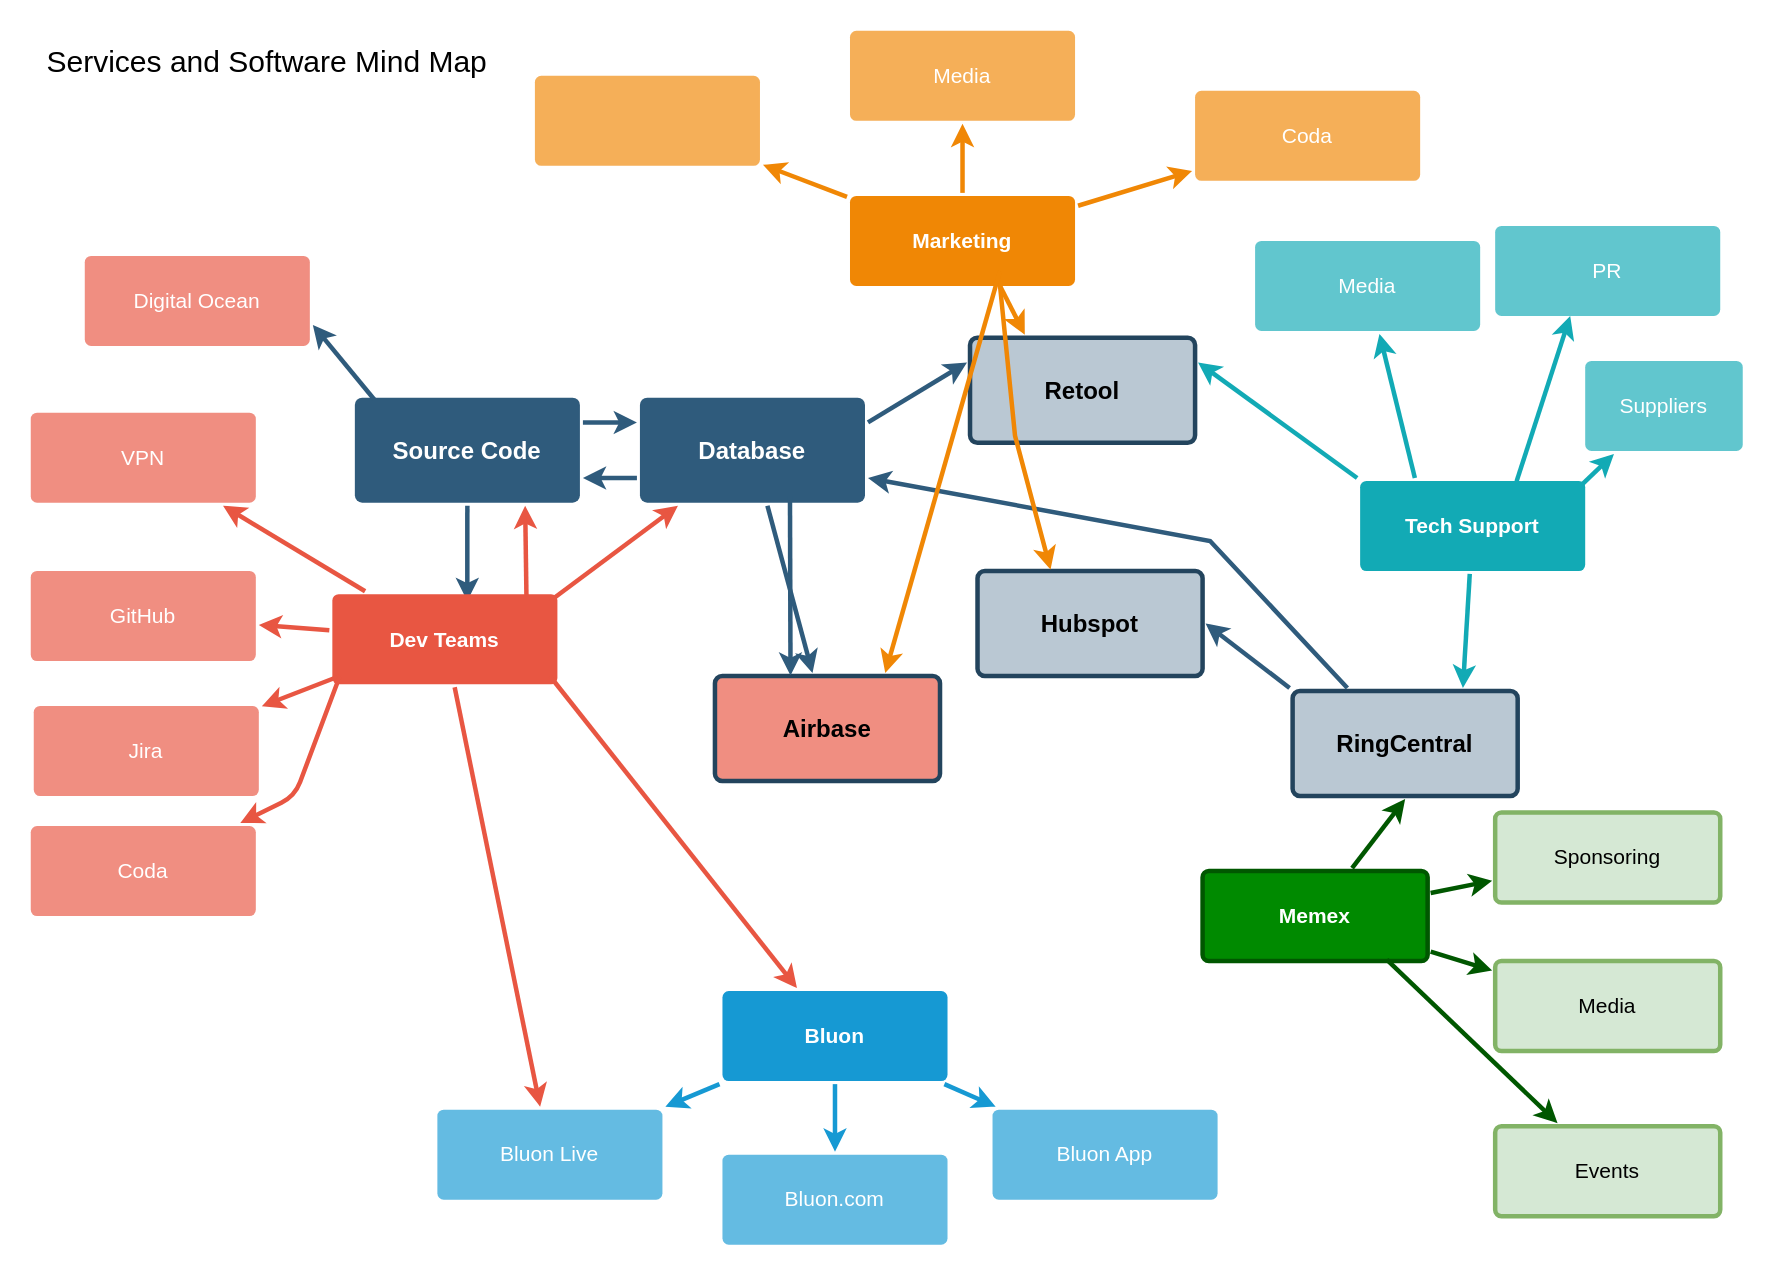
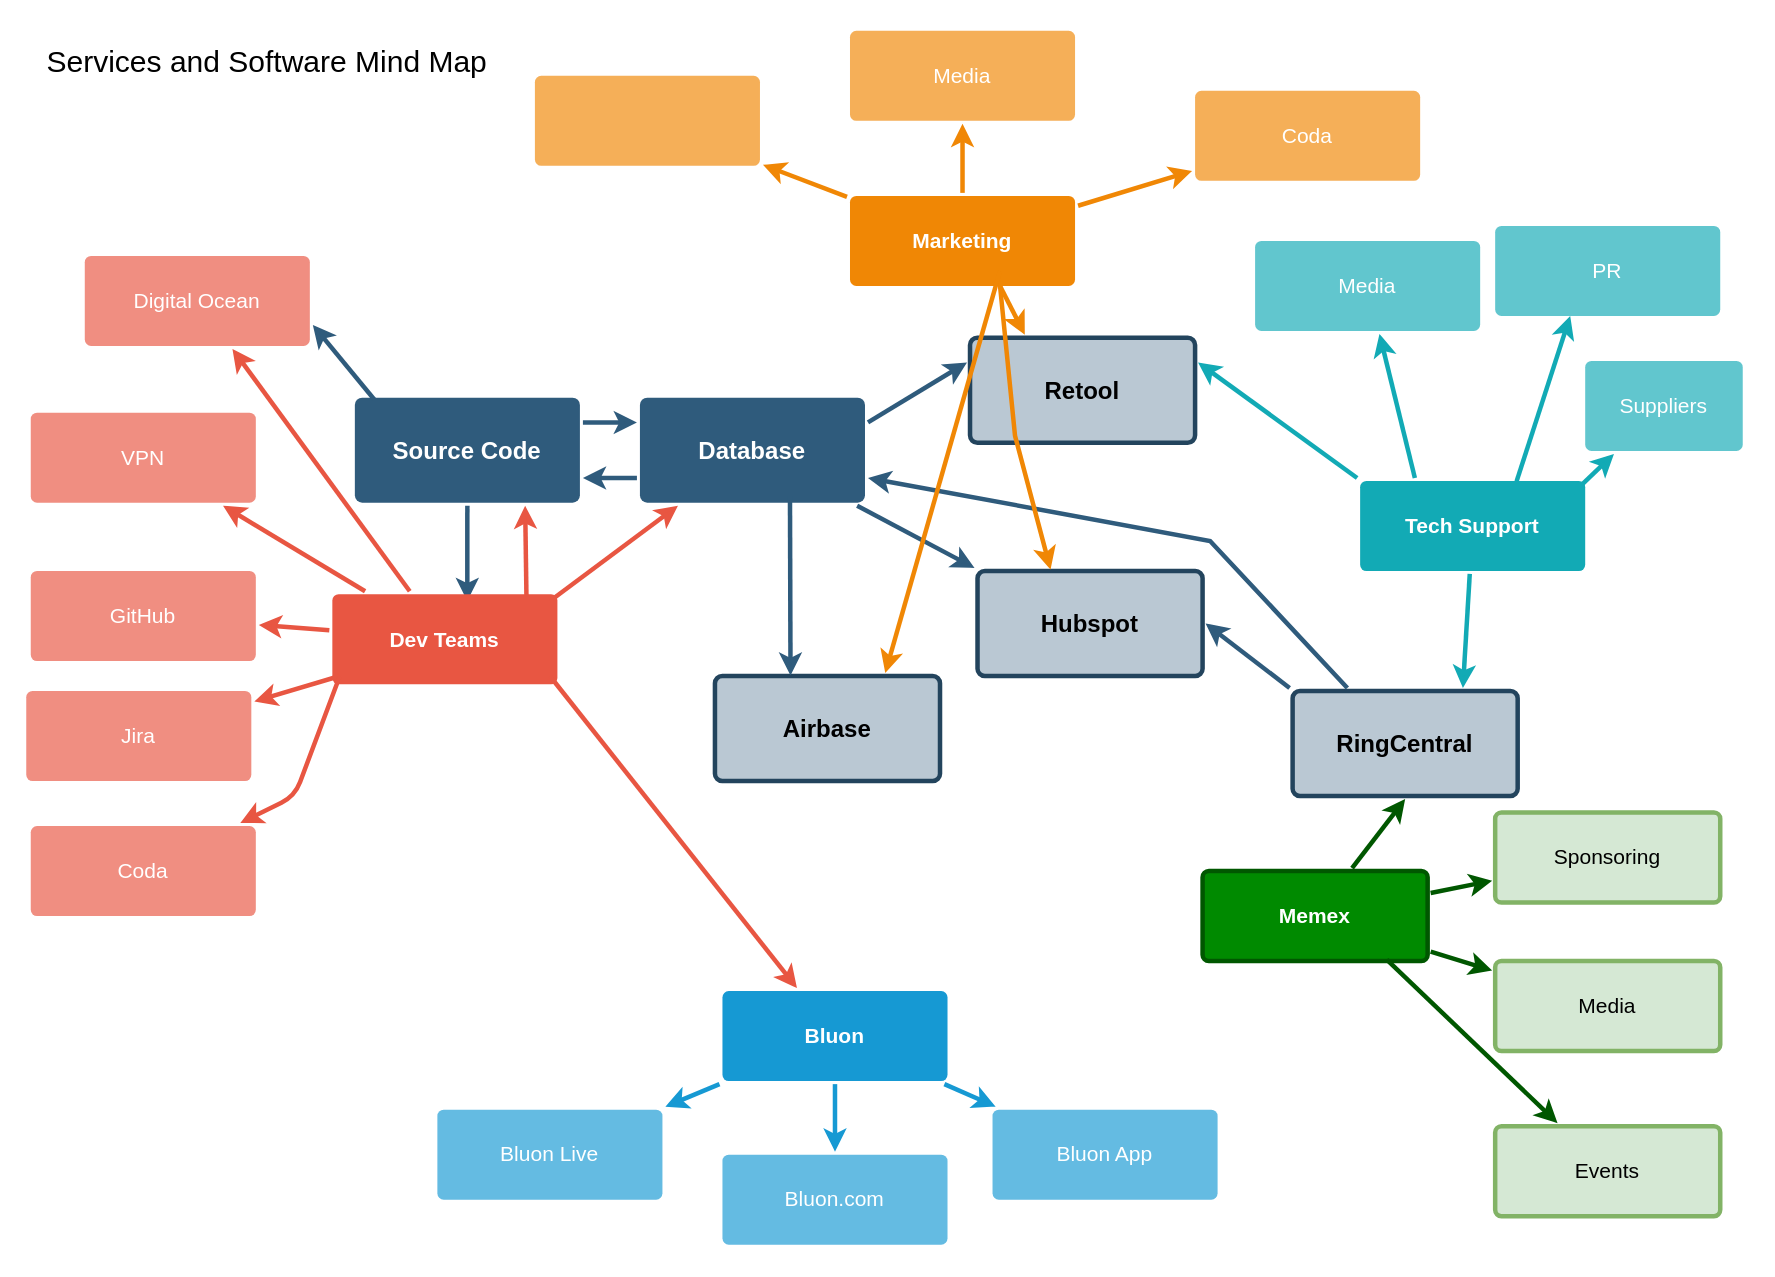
edge "Database" -> "Airbase": now "Database" -> "Hubspot"
node "Airbase": fillcolor #f08e81 -> #bac8d3
node "Jira": moved (146, 751) -> (139, 736)
edge "Dev Teams" -> "Bluon Live": now "Dev Teams" -> "Digital Ocean"
